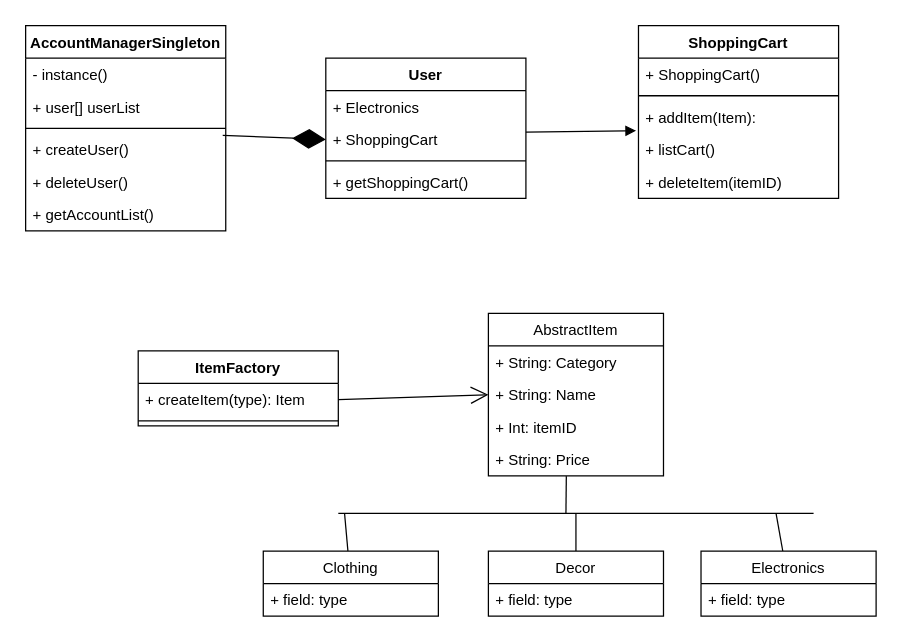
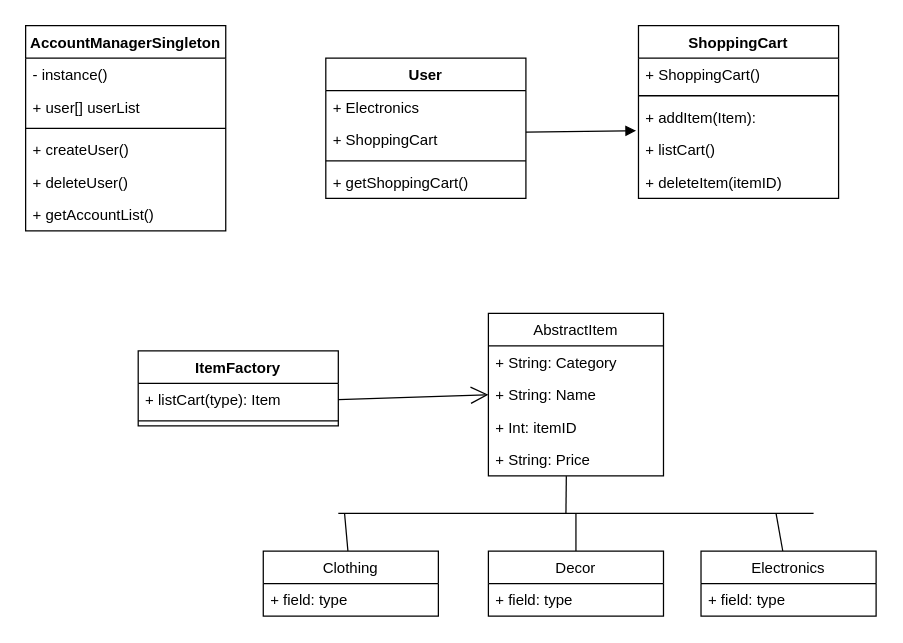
edge "+ createUser()" -> "+ ShoppingCart": removed
node "+ createItem(type): Item": label "+ createItem(type): Item" -> "+ listCart(type): Item"
